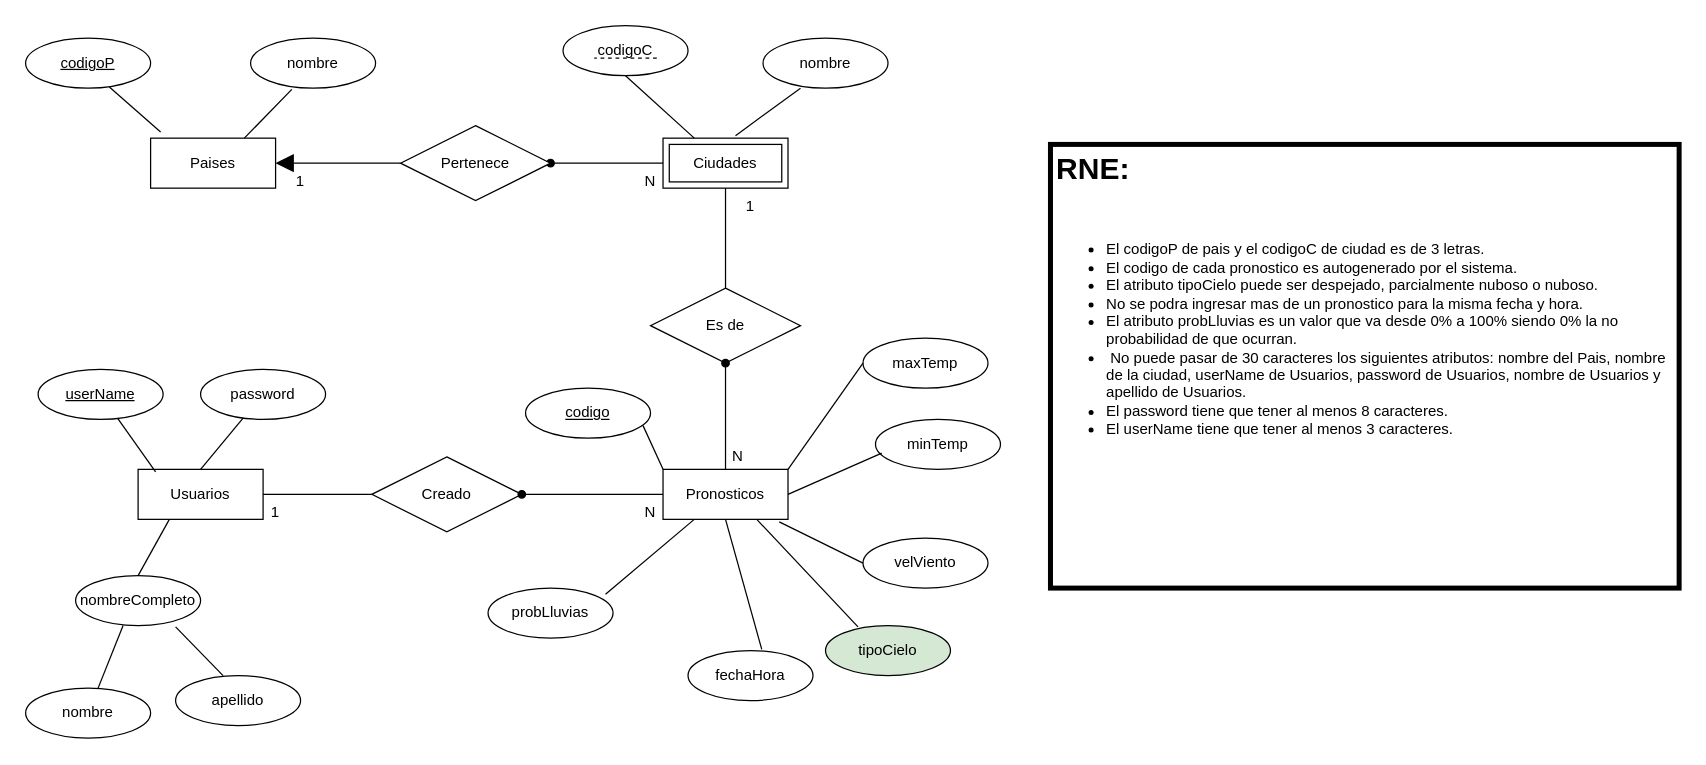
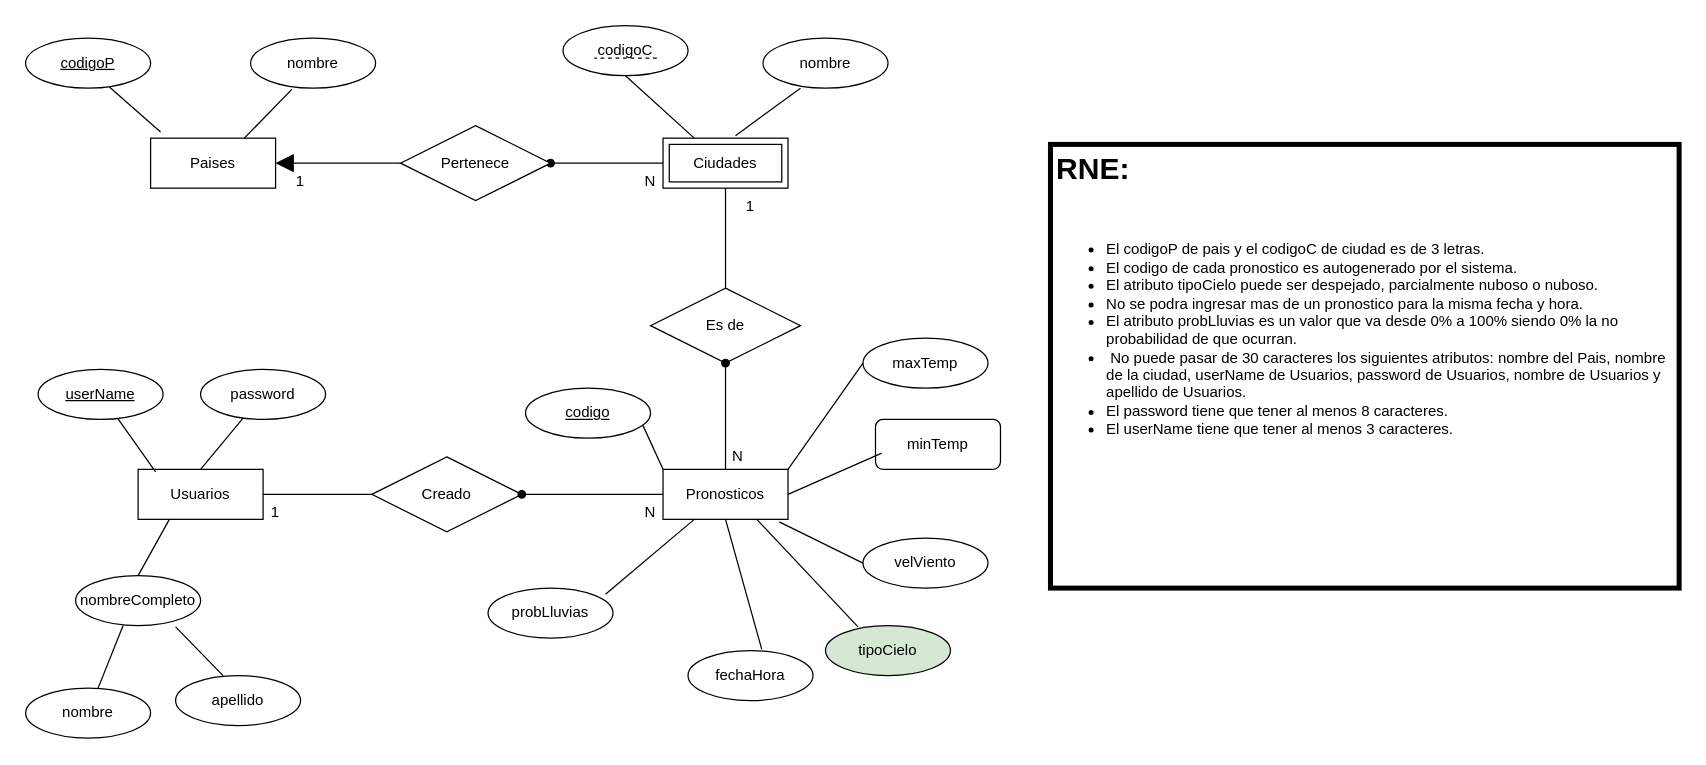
node "minTemp": shape ellipse -> rounded rectangle
